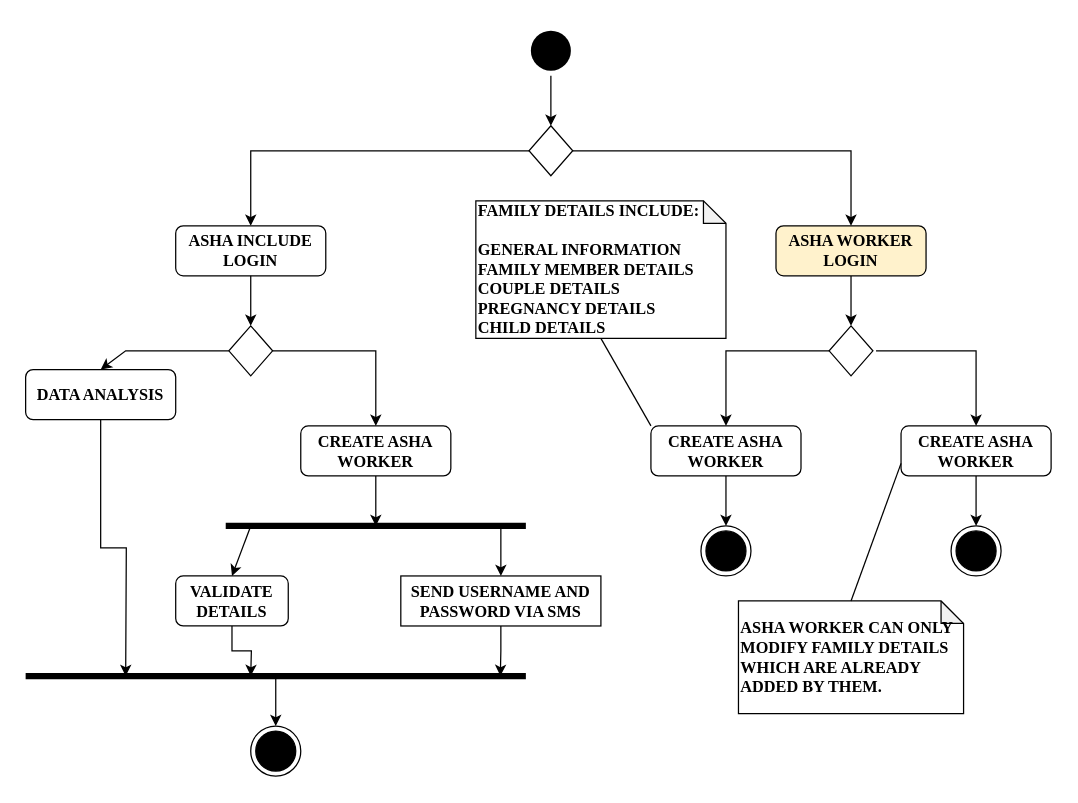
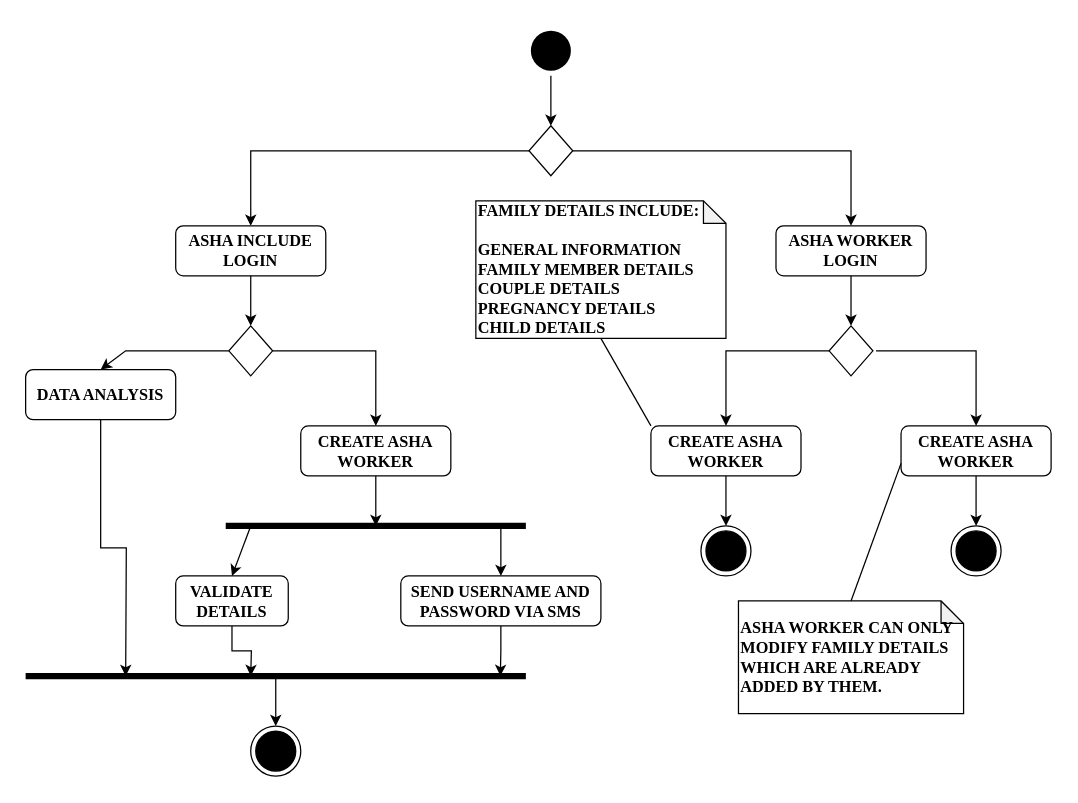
node "ASHA WORKERLOGIN": fillcolor #fff2cc -> #ffffff
node "SEND USERNAME AND PASSWORD VIA SMS": shape rectangle -> rounded rectangle
